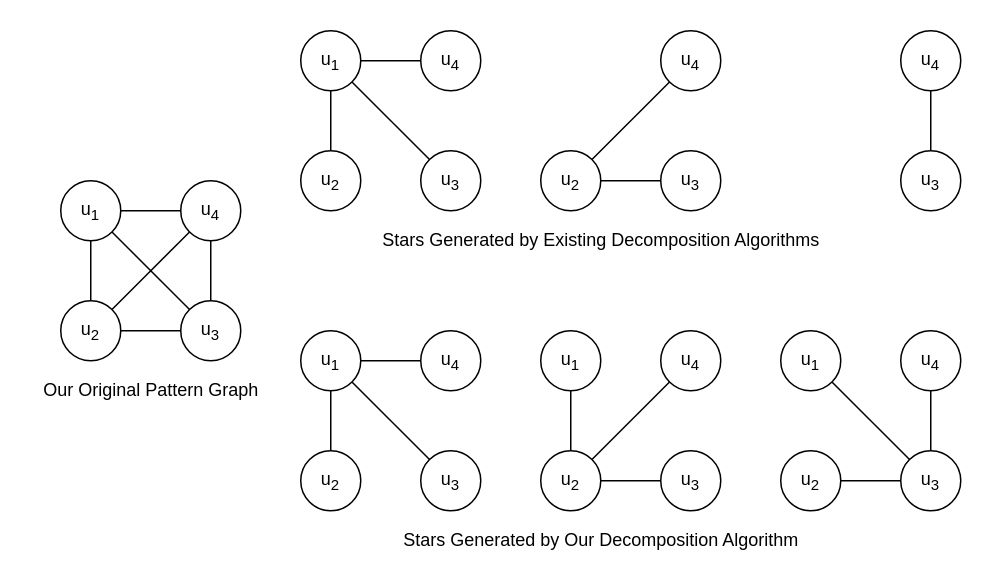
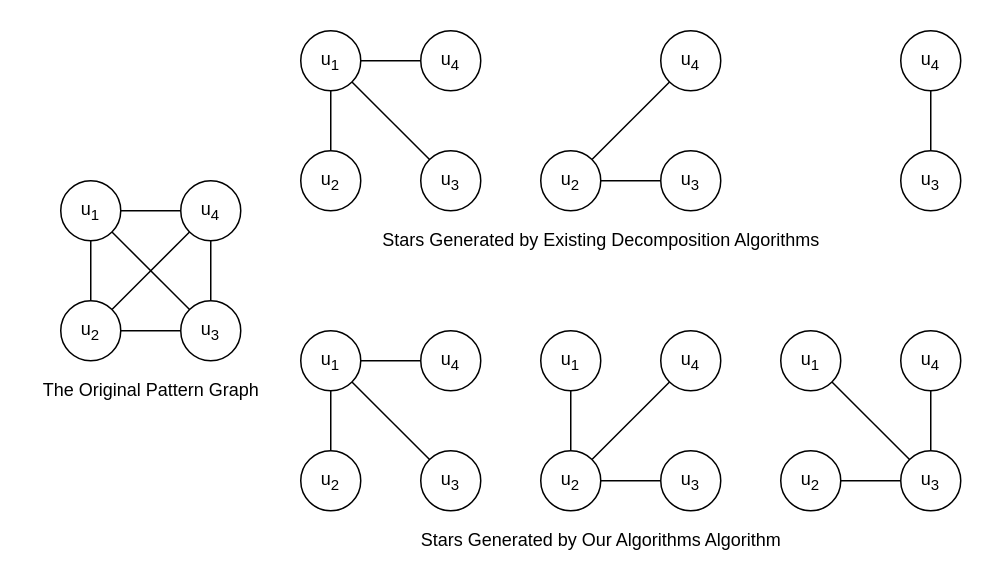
node "Our Original Pattern Graph": label "Our Original Pattern Graph" -> "The Original Pattern Graph"
node "Stars Generated by Our Decomposition Algorithm": label "Stars Generated by Our Decomposition Algorithm" -> "Stars Generated by Our Algorithms Algorithm"
